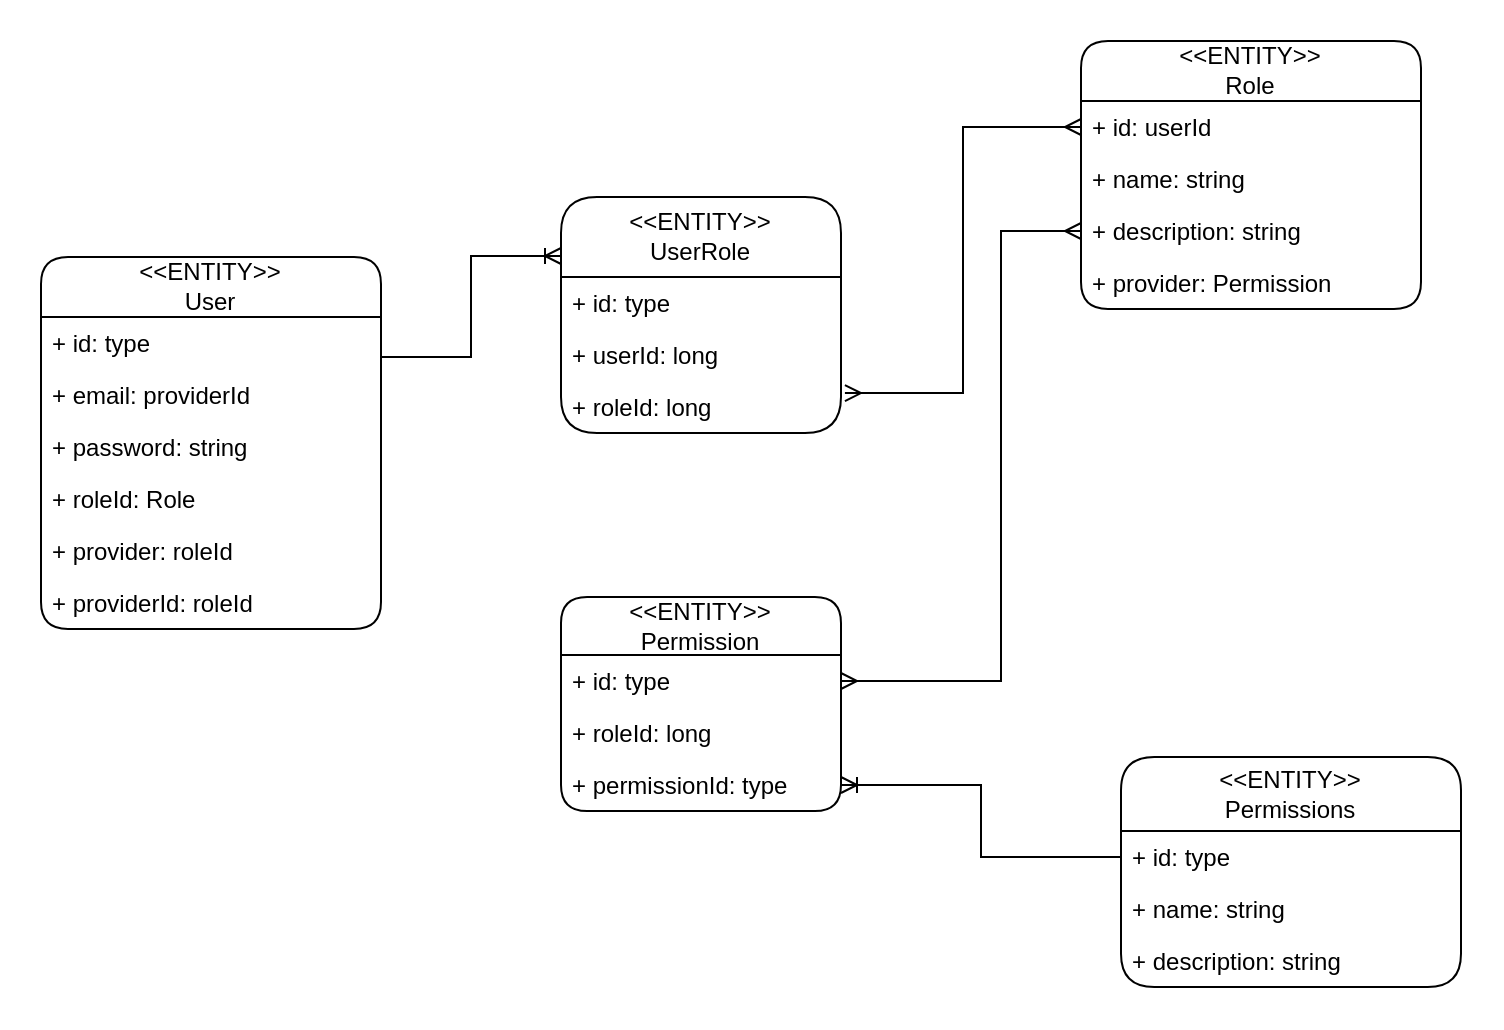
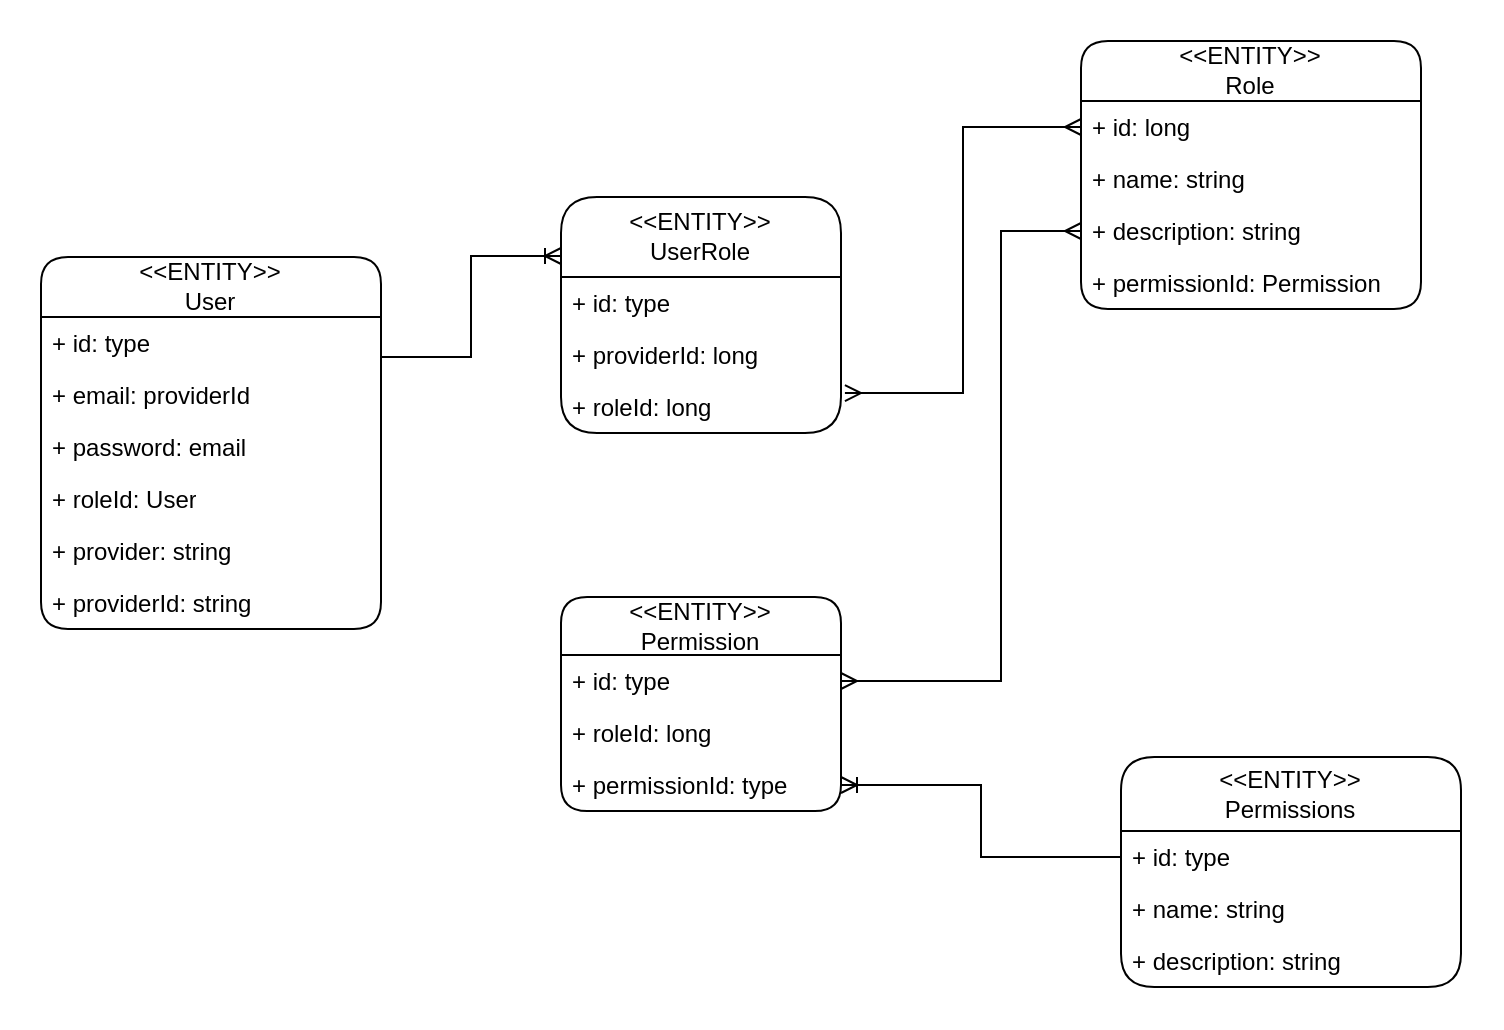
node "+ id: userId": label "+ id: userId" -> "+ id: long"
node "+ provider: Permission": label "+ provider: Permission" -> "+ permissionId: Permission"
node "+ userId: long": label "+ userId: long" -> "+ providerId: long"
node "+ password: string": label "+ password: string" -> "+ password: email"
node "+ roleId: Role": label "+ roleId: Role" -> "+ roleId: User"
node "+ provider: roleId": label "+ provider: roleId" -> "+ provider: string"
node "+ providerId: roleId": label "+ providerId: roleId" -> "+ providerId: string"
